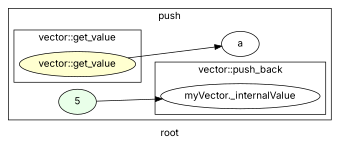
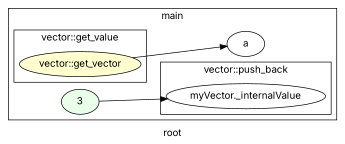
cluster "push": label "push" -> "main"
node "vector::get_value": label "vector::get_value" -> "vector::get_vector"
node "5": label "5" -> "3"
